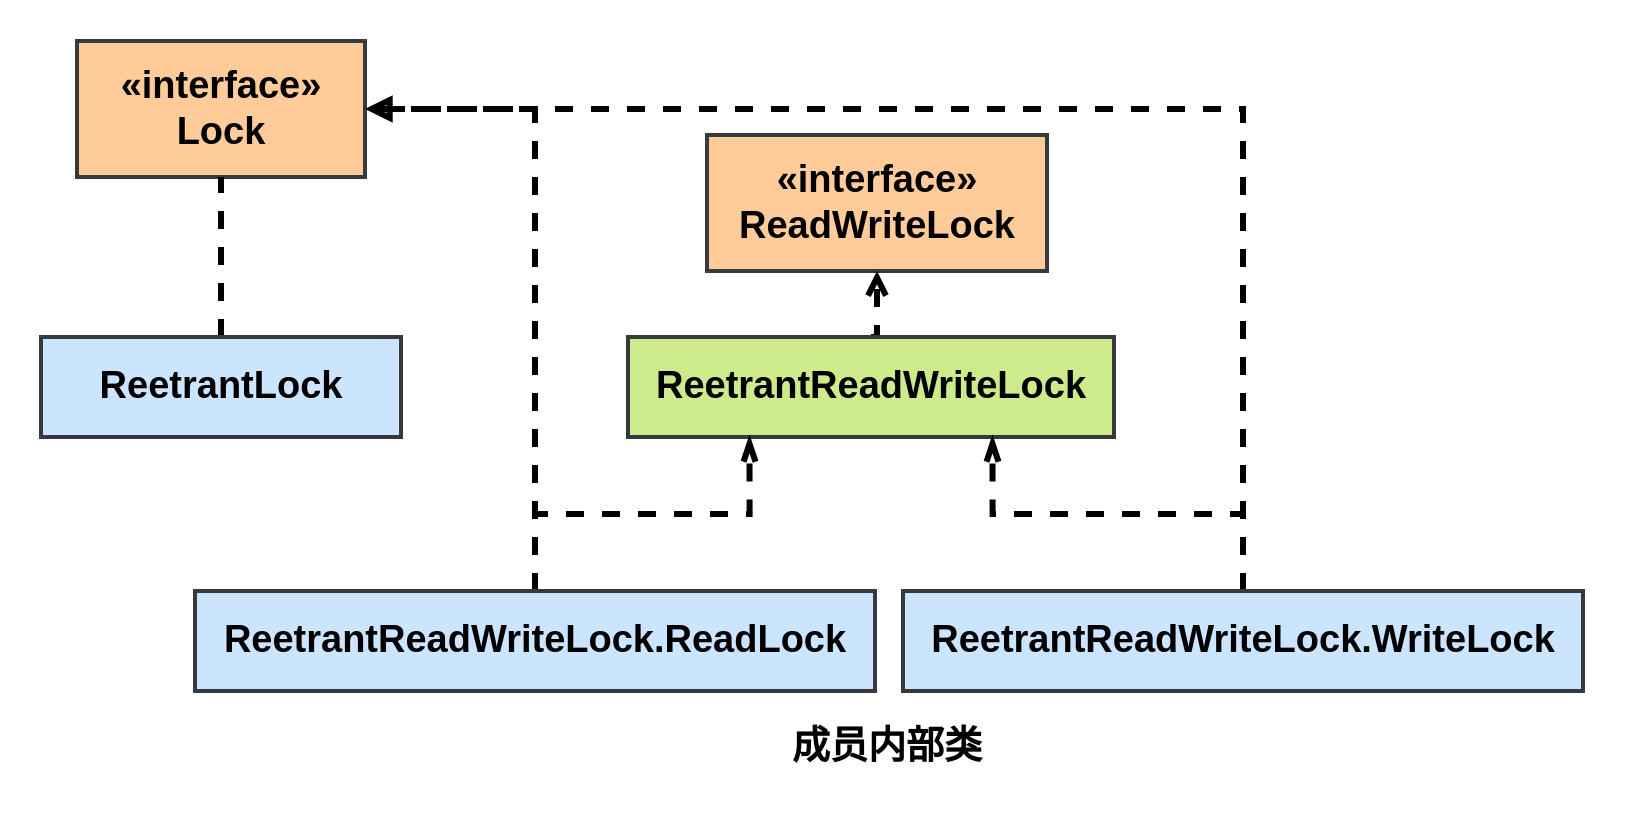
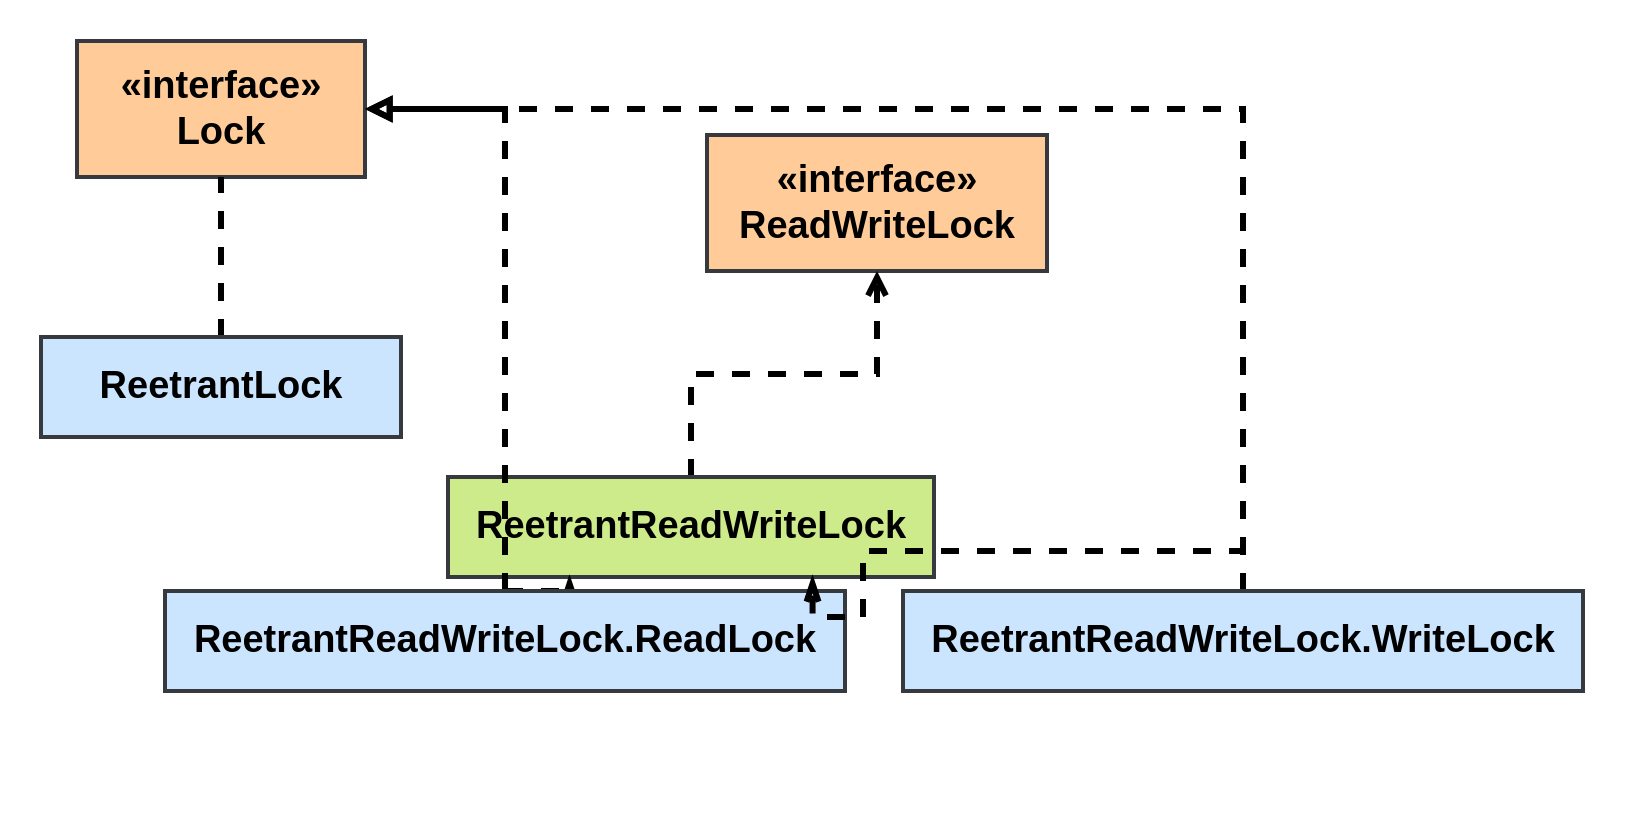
edge "«interface»Lock" -- "ReetrantReadWriteLock.WriteLock": arrowhead none -> block
node "ReetrantReadWriteLock": moved (871, 387) -> (691, 527)
node "ReetrantReadWriteLock.ReadLock": moved (535, 641) -> (505, 641)
node "成员内部类": removed
